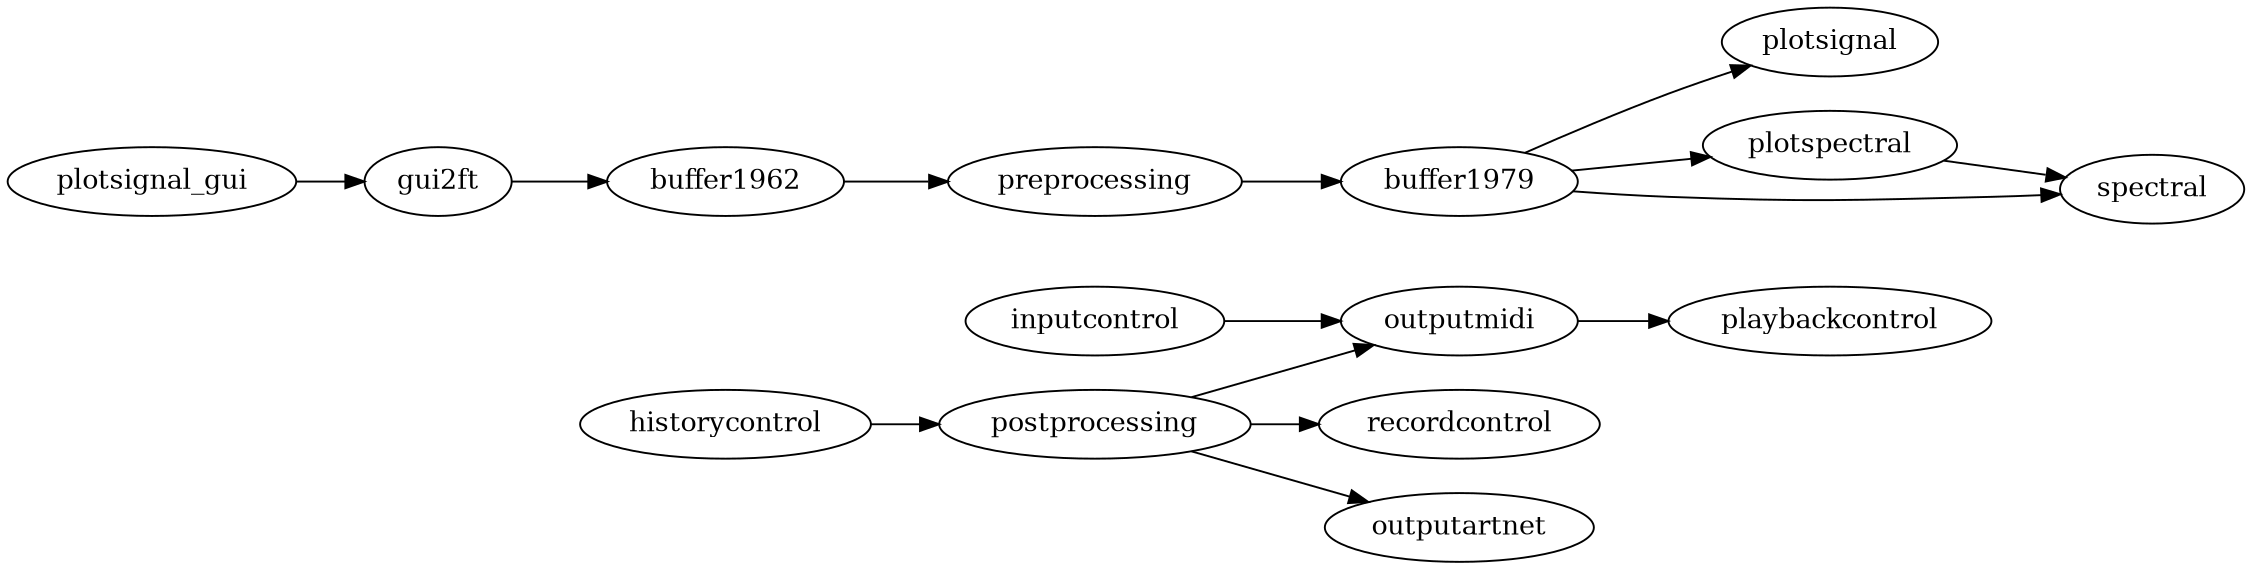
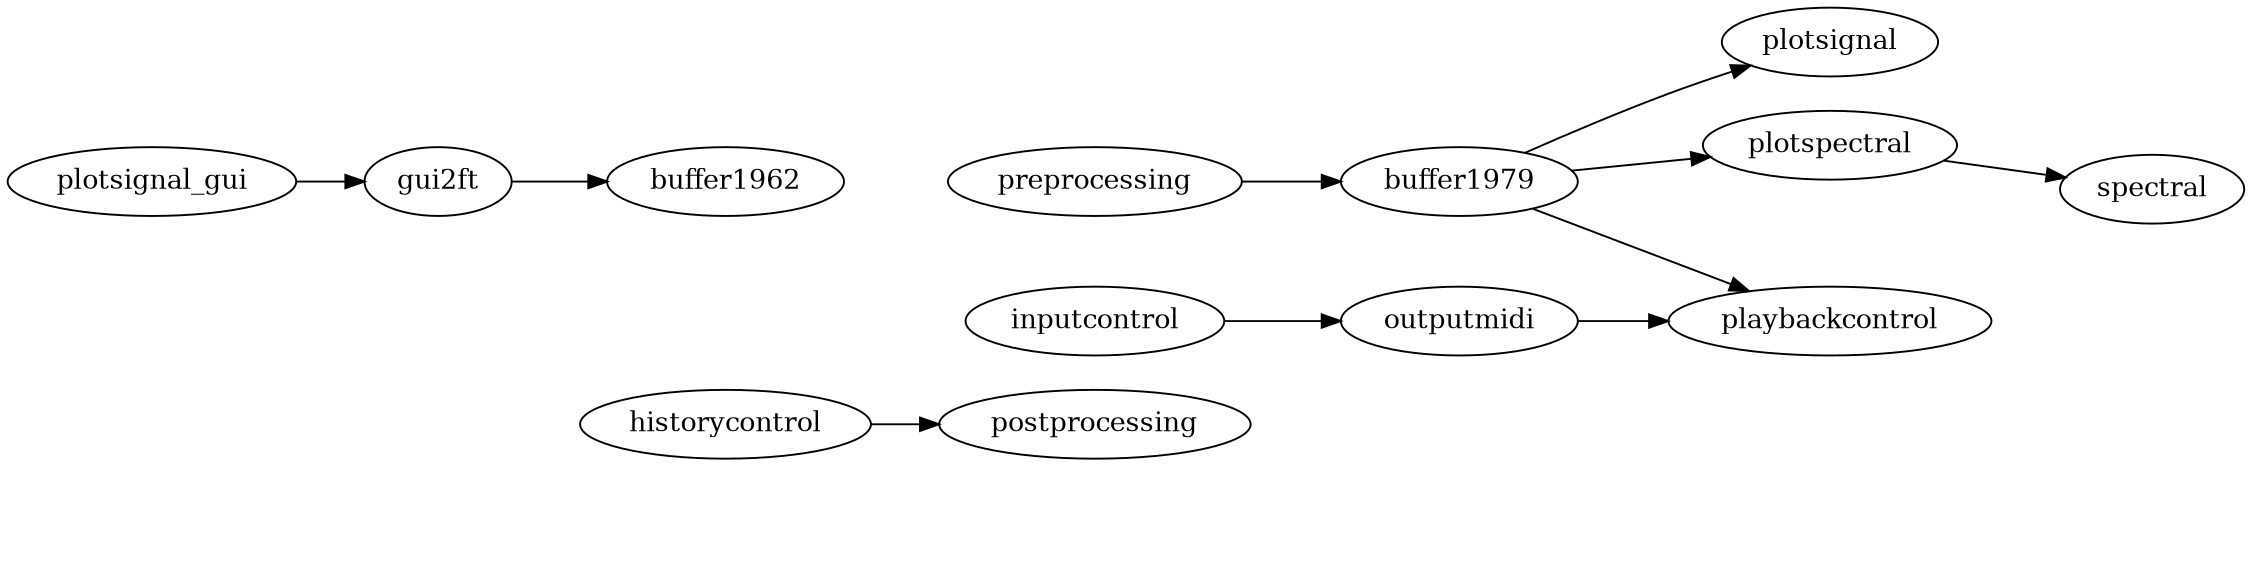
edge "buffer1962" -> "preprocessing": removed
edge "buffer1979" -> "spectral": now "buffer1979" -> "playbackcontrol"
edge "postprocessing" -> "outputmidi": removed
node "recordcontrol": removed
node "outputartnet": removed
